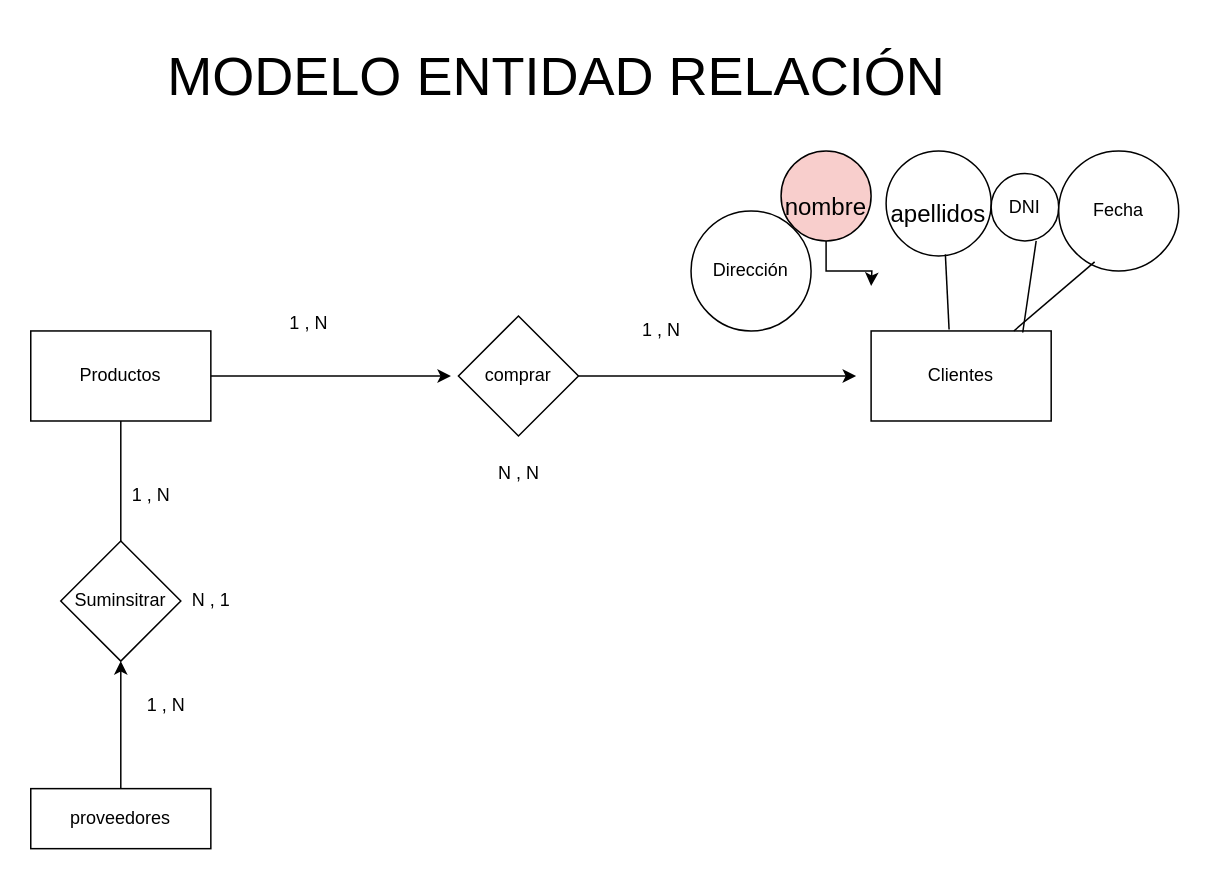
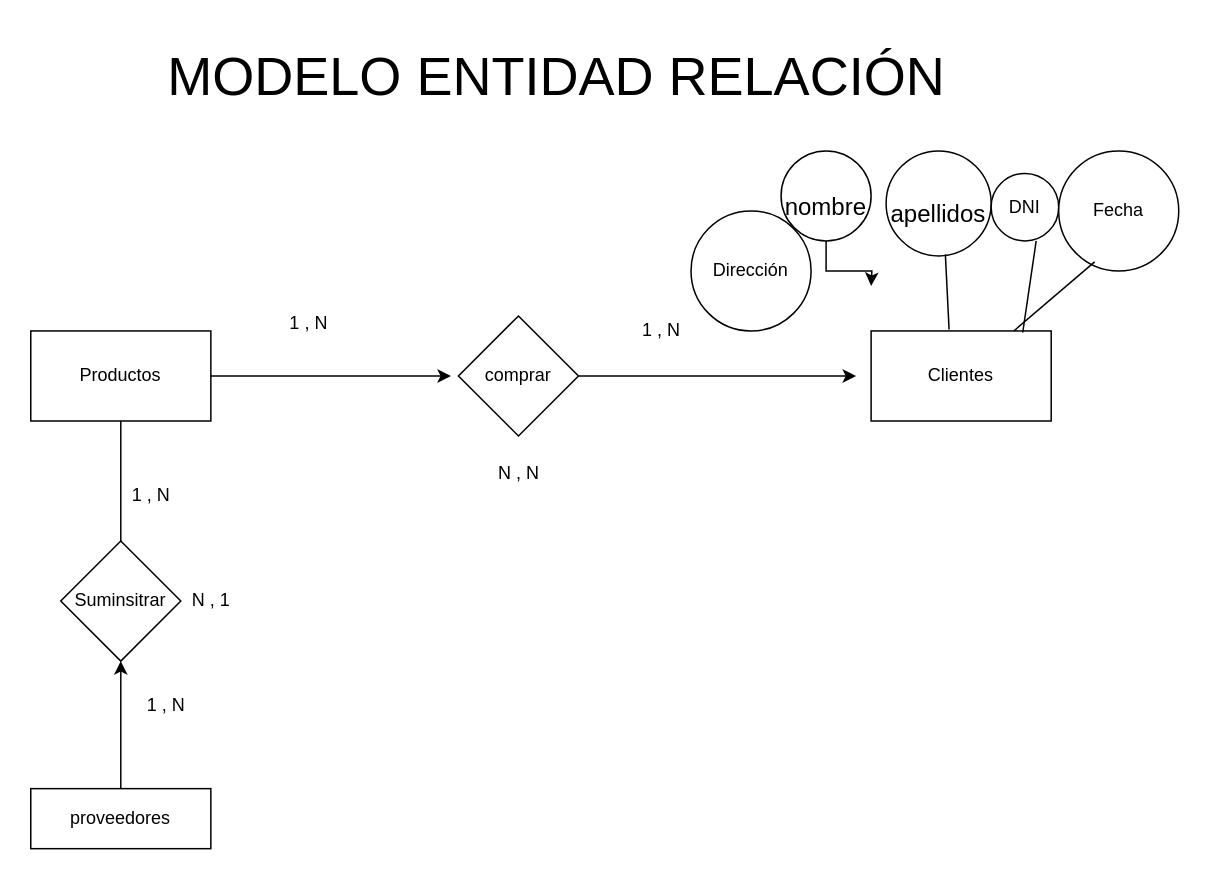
node "nombre": fillcolor #f8cecc -> #ffffff
